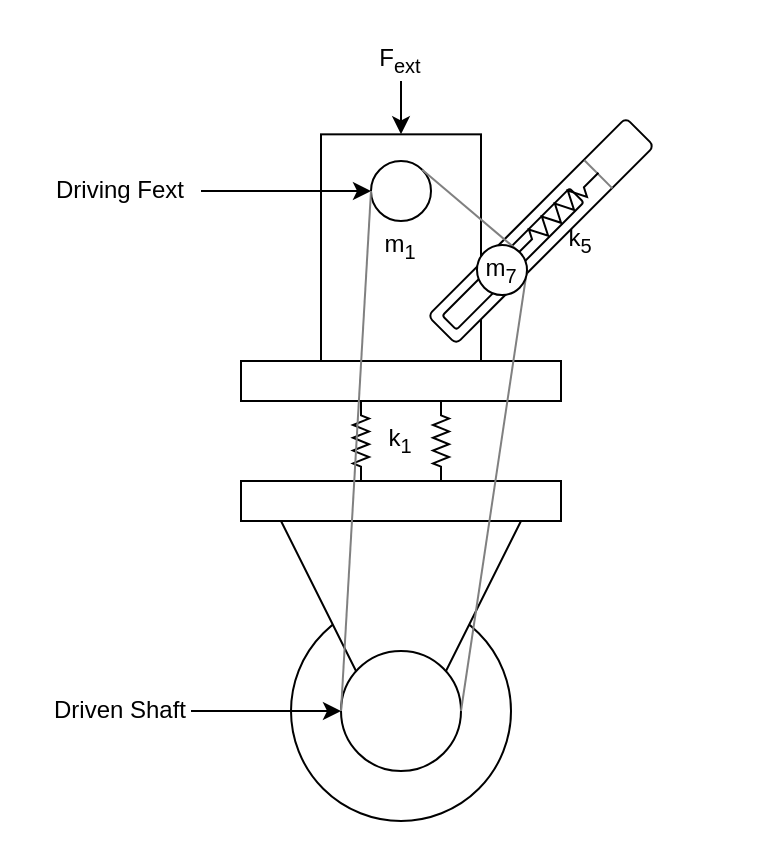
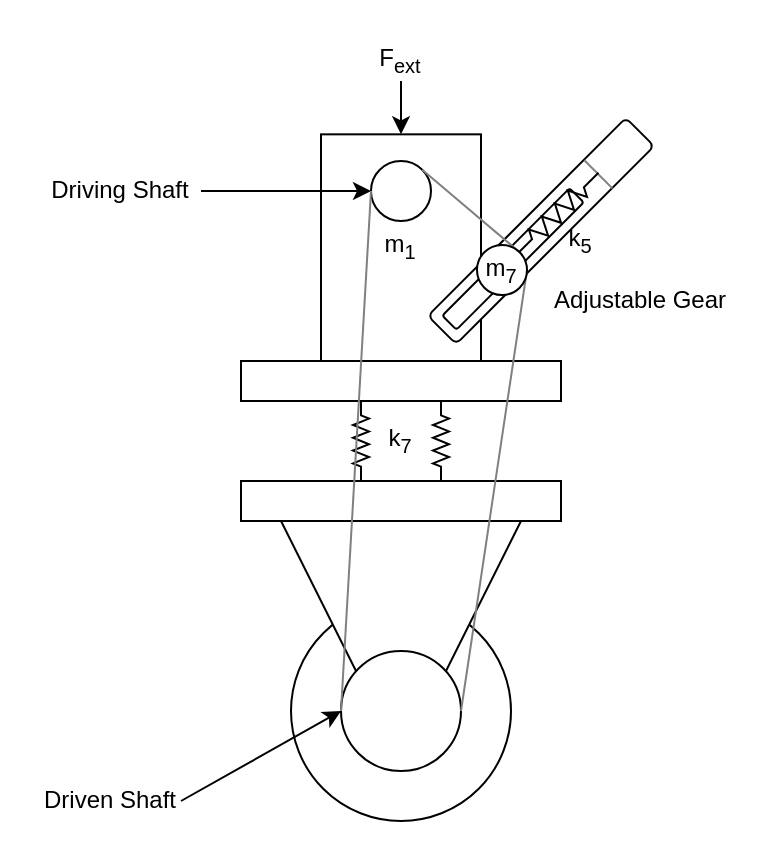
node "Driving Fext": label "Driving Fext" -> "Driving Shaft"
node "Adjustable Gear": added
node "k1": label "k1" -> "k7"
node "Driven Shaft": moved (121, 711) -> (111, 801)
